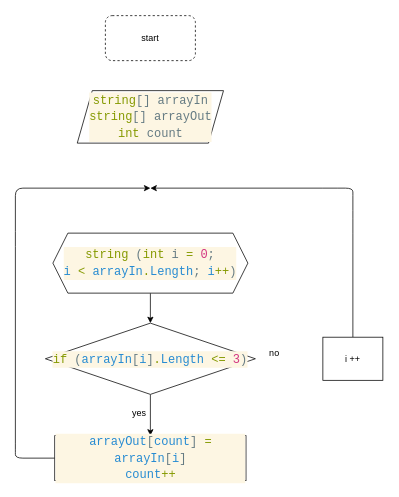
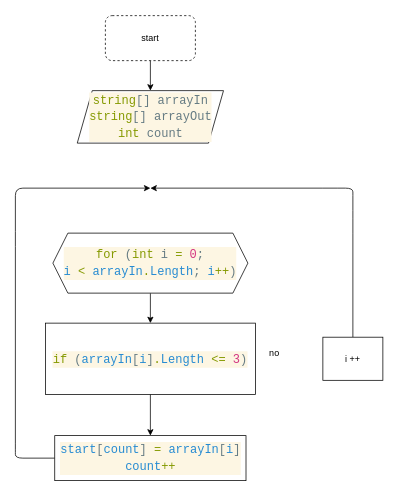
edge "start" -> "string[] arrayIn string[] arrayOut int count": added
node "string (int i = 0; i < arrayIn.Length; i++)": label "string (int i = 0; i < arrayIn.Length; i++)" -> "for (int i = 0; i < arrayIn.Length; i++)"
node "if (arrayIn[i].Length <= 3)": shape diamond -> rectangle
node "yes": removed
node "arrayOut[count] = arrayIn[i] count++": label "arrayOut[count] = arrayIn[i] count++" -> "start[count] = arrayIn[i] count++"
